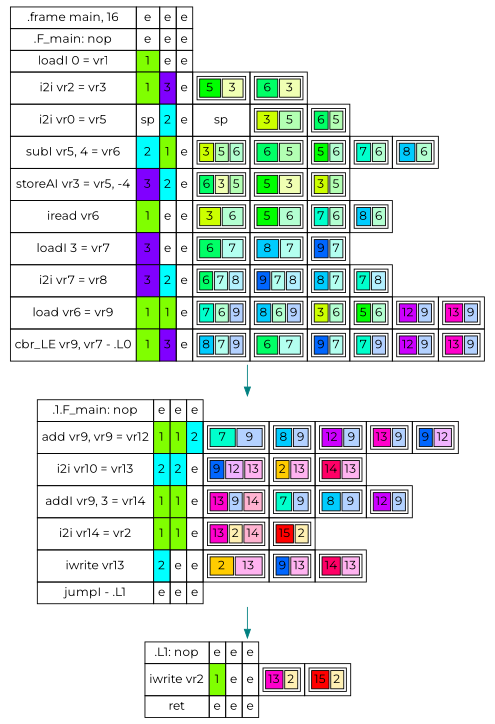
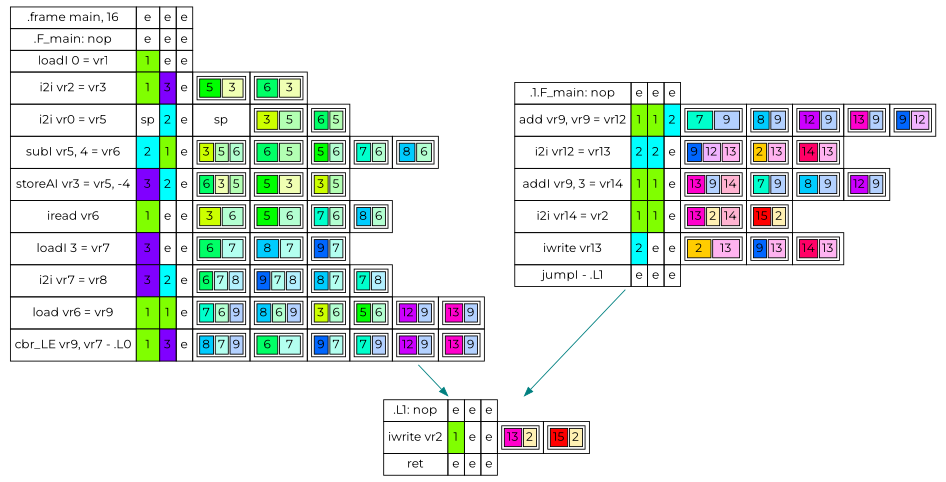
edge ".frame main, 16" -> ".1.F_main: nop": now ".frame main, 16" -> ".L1: nop"
node ".1.F_main: nop": text "i2i vr10 = vr13" -> "i2i vr12 = vr13"
